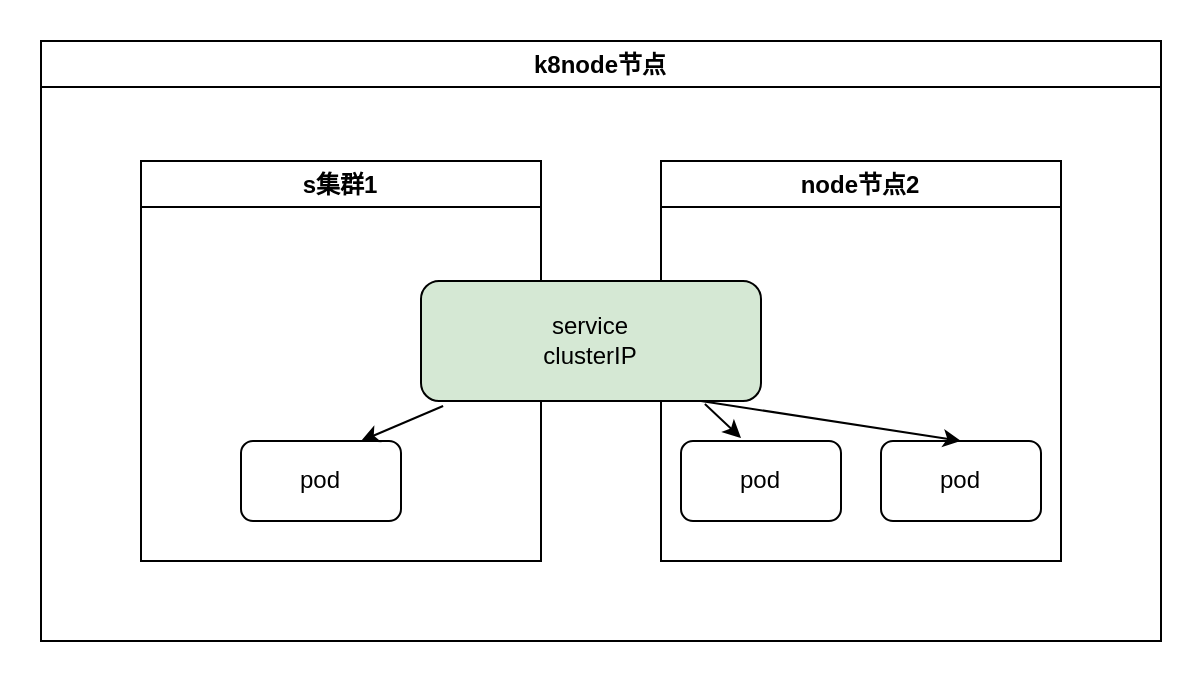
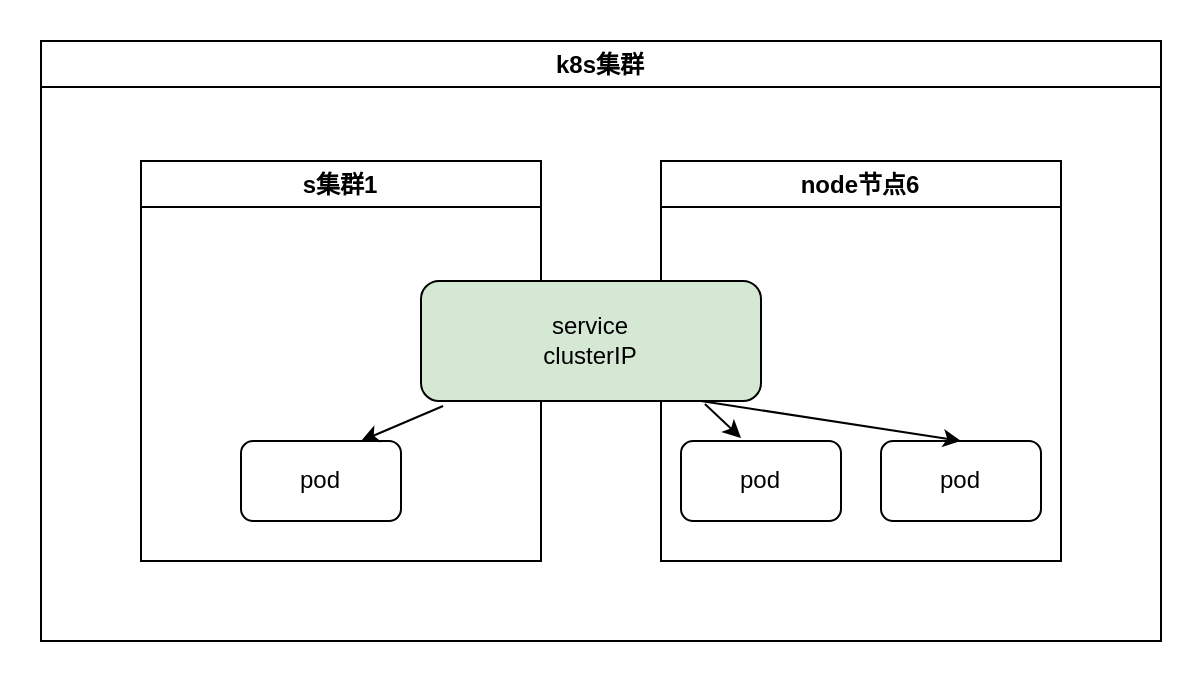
node "k8node节点": label "k8node节点" -> "k8s集群"
node "node节点2": label "node节点2" -> "node节点6"
